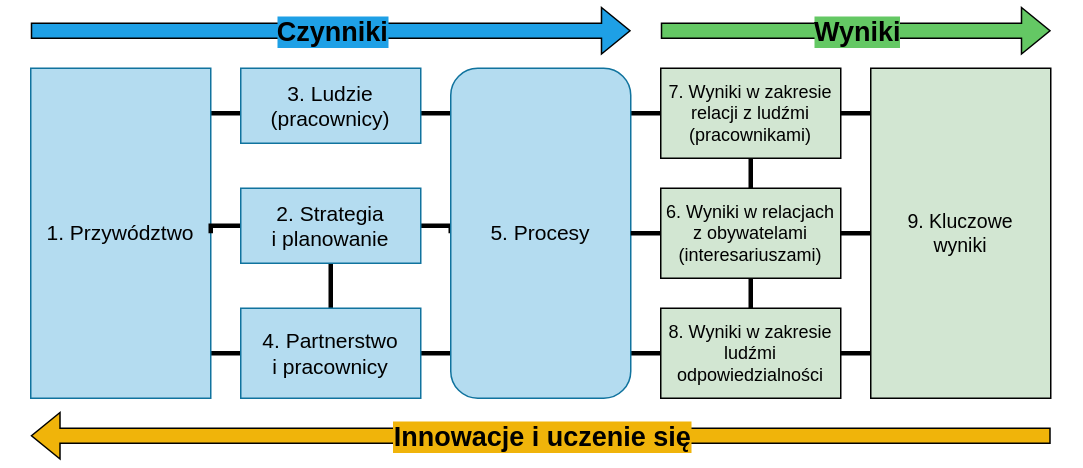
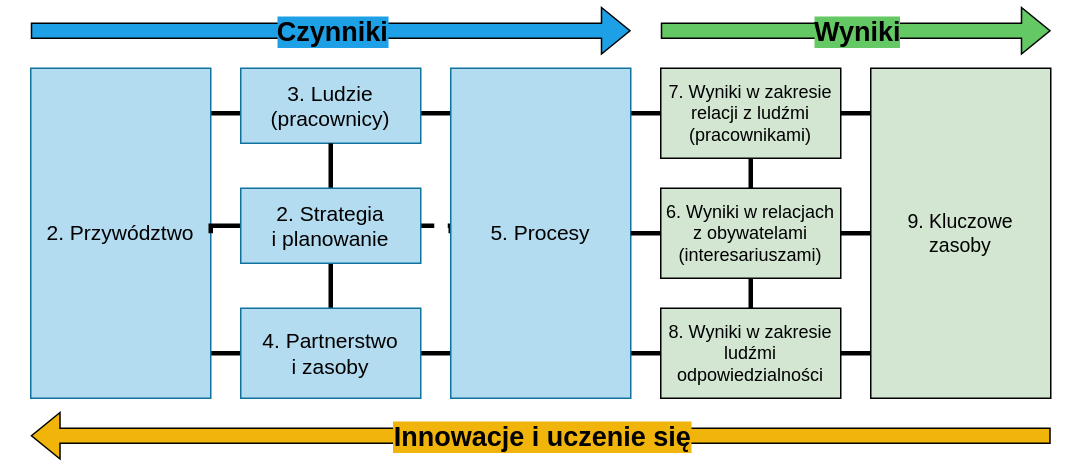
edge "3. Ludzie (pracownicy)" -- "2. Strategia i planowanie": added
edge "2. Strategia i planowanie" -- "5. Procesy": style solid -> dashed
node "1. Przywództwo": label "1. Przywództwo" -> "2. Przywództwo"
node "5. Procesy": shape rounded rectangle -> rectangle
node "9. Kluczowe wyniki": label "9. Kluczowe wyniki" -> "9. Kluczowe zasoby"
node "4. Partnerstwo i pracownicy": label "4. Partnerstwo i pracownicy" -> "4. Partnerstwo i zasoby"
